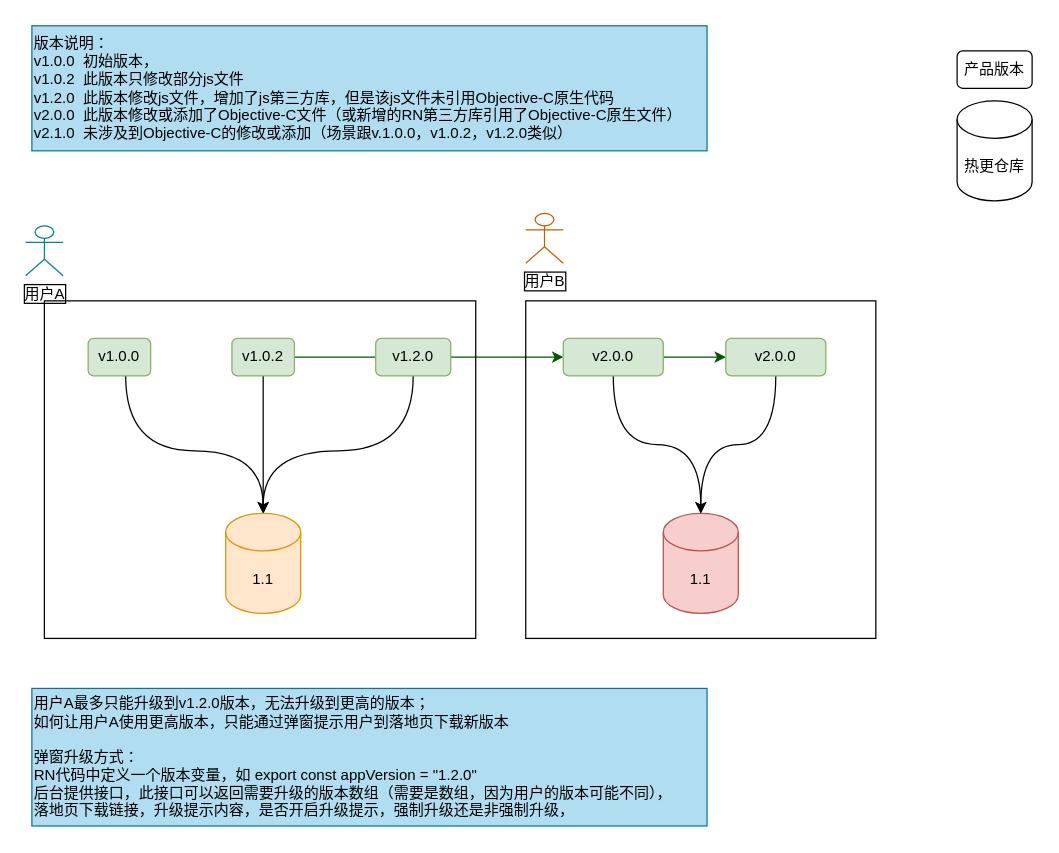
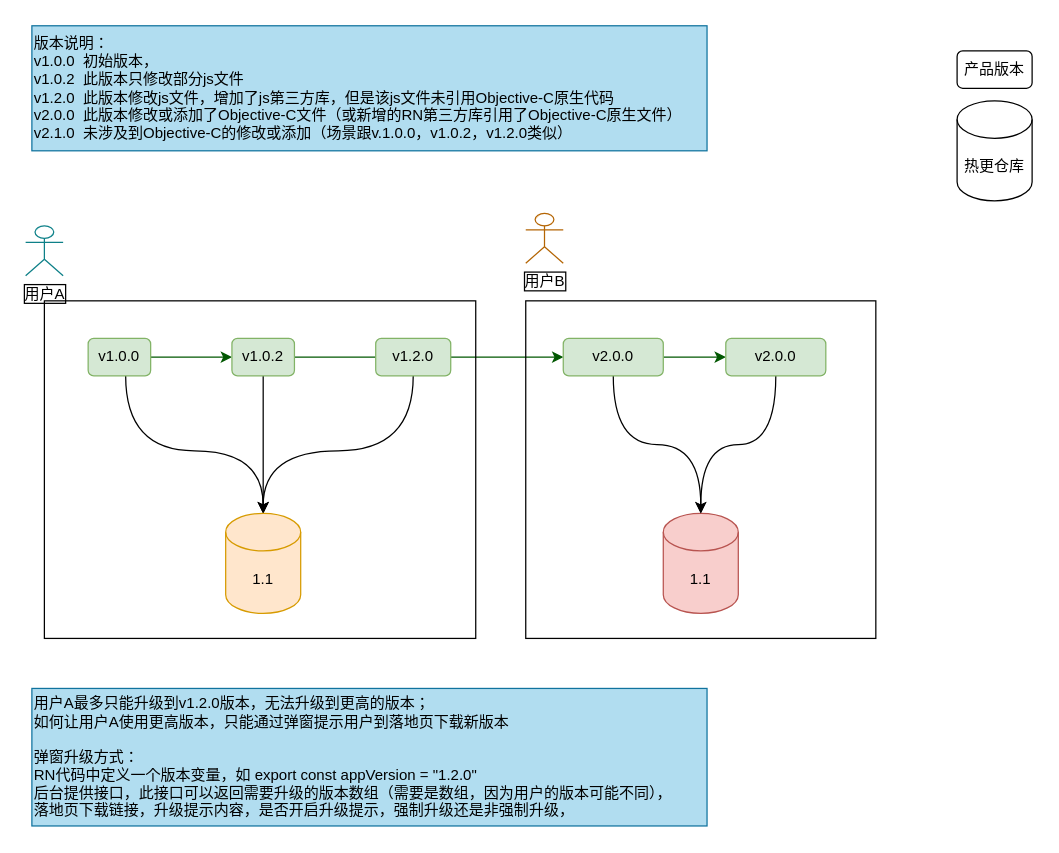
edge "v1.0.0" -> "v1.0.2": added
